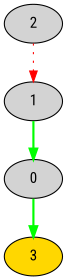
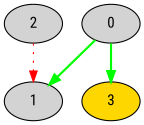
edge "1" -> "0": reversed
